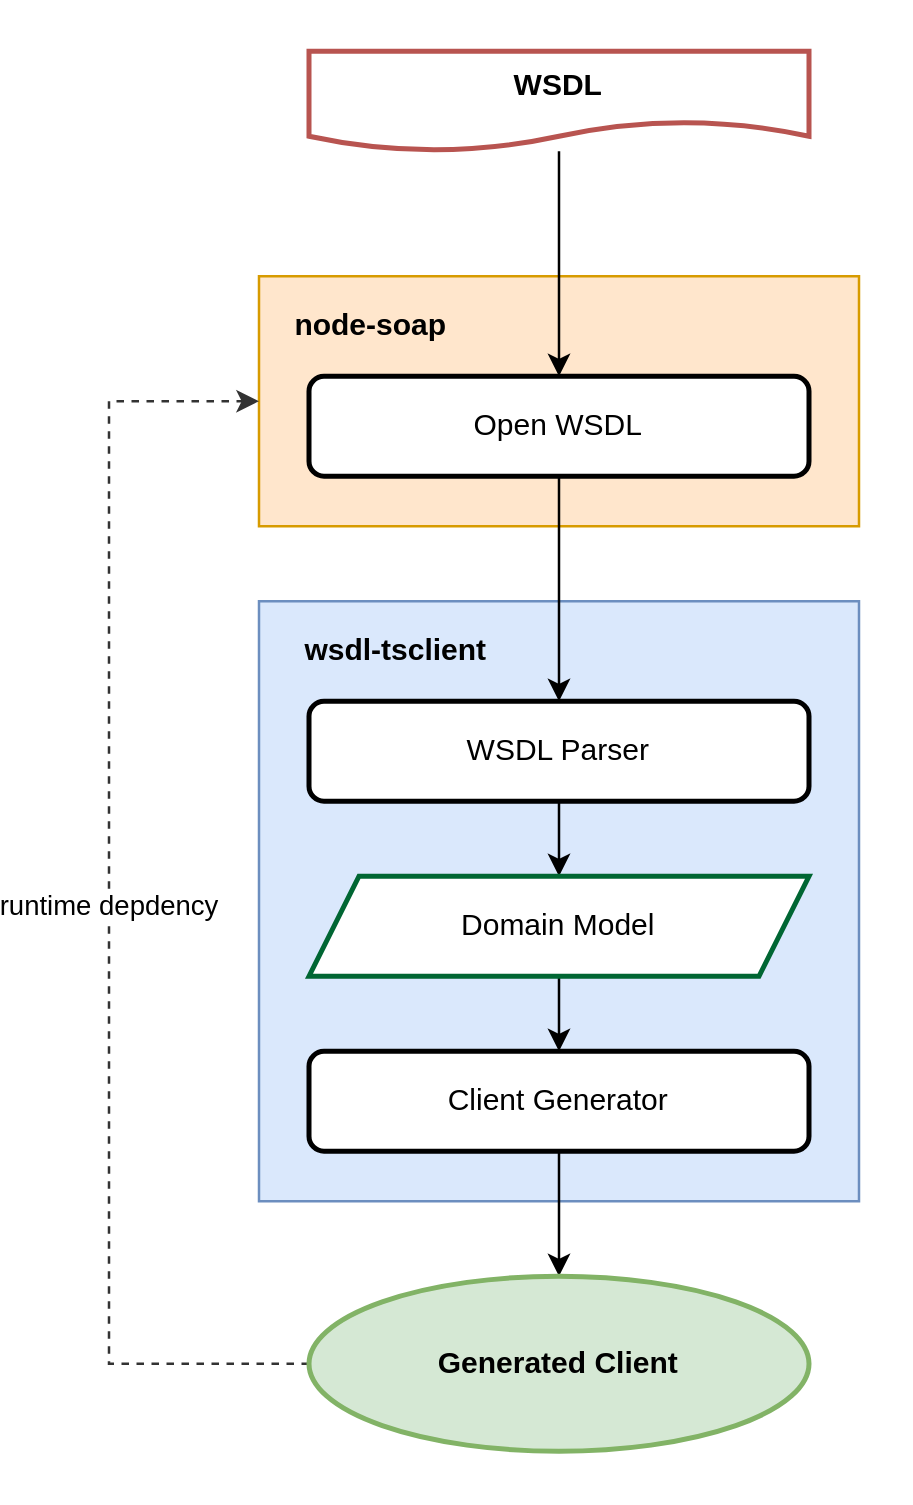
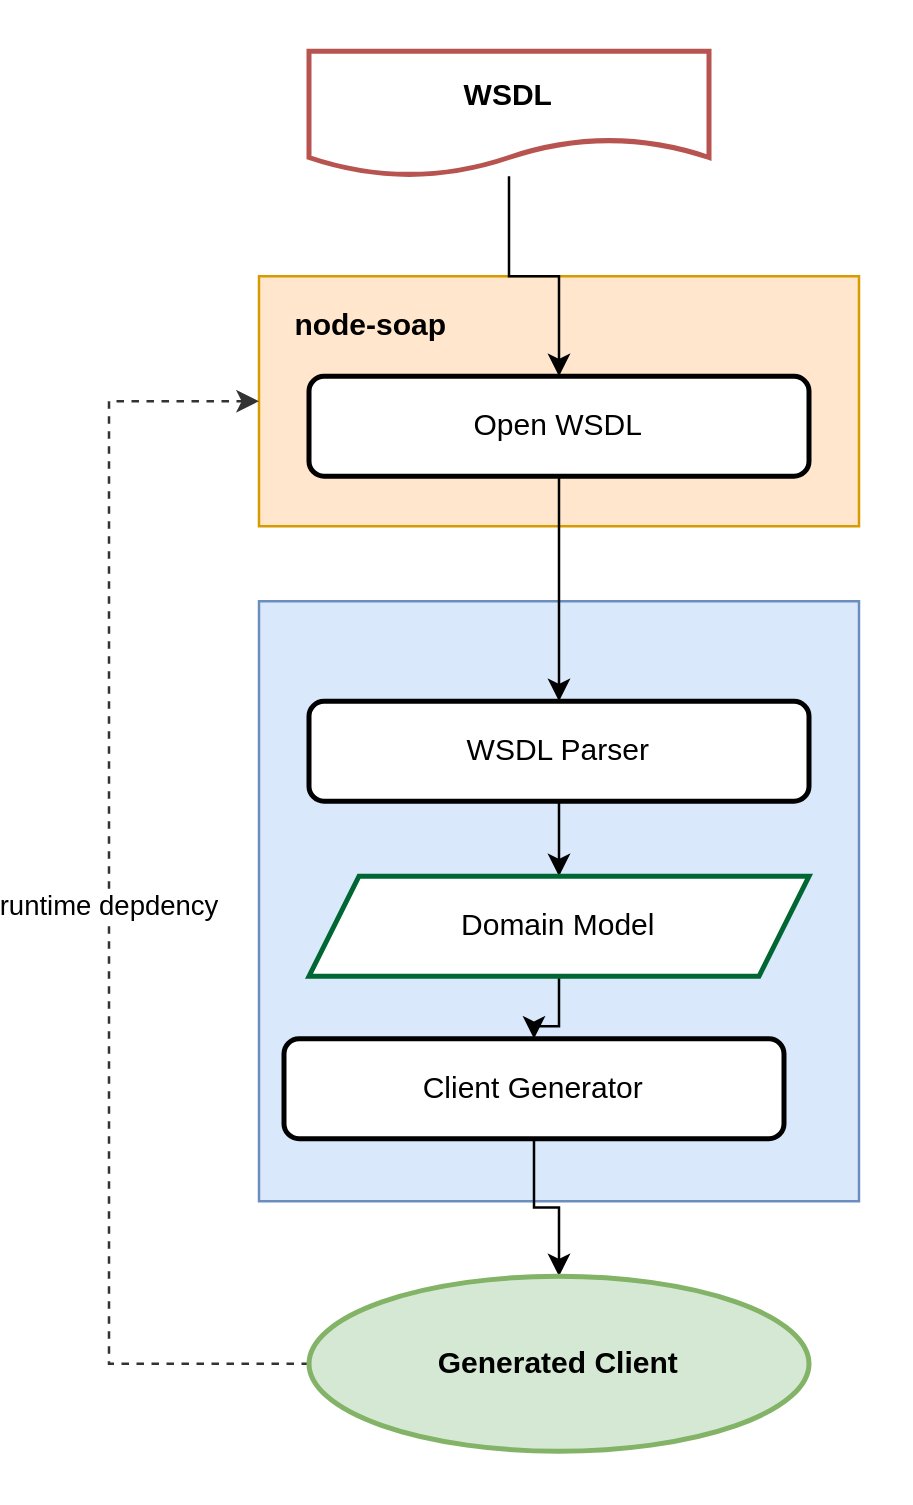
node "WSDL": size 500x100 -> 400x125
node "wsdl-tsclient": removed
node "Client Generator": moved (559, 1101) -> (534, 1089)
